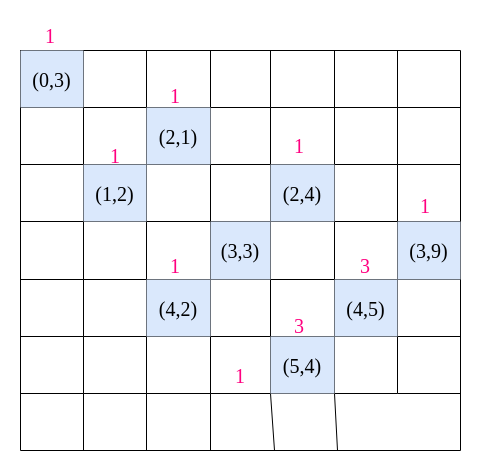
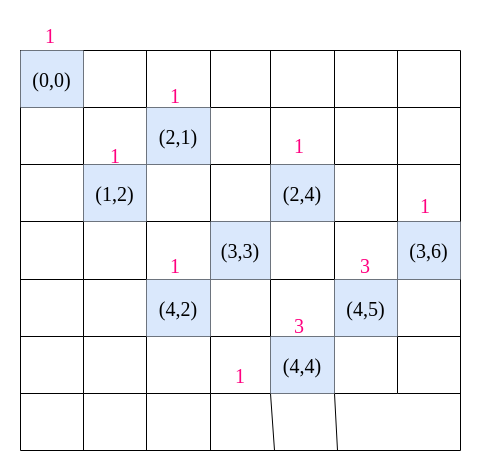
node "(0,3)": label "(0,3)" -> "(0,0)"
node "(3,9)": label "(3,9)" -> "(3,6)"
node "(5,4)": label "(5,4)" -> "(4,4)"
